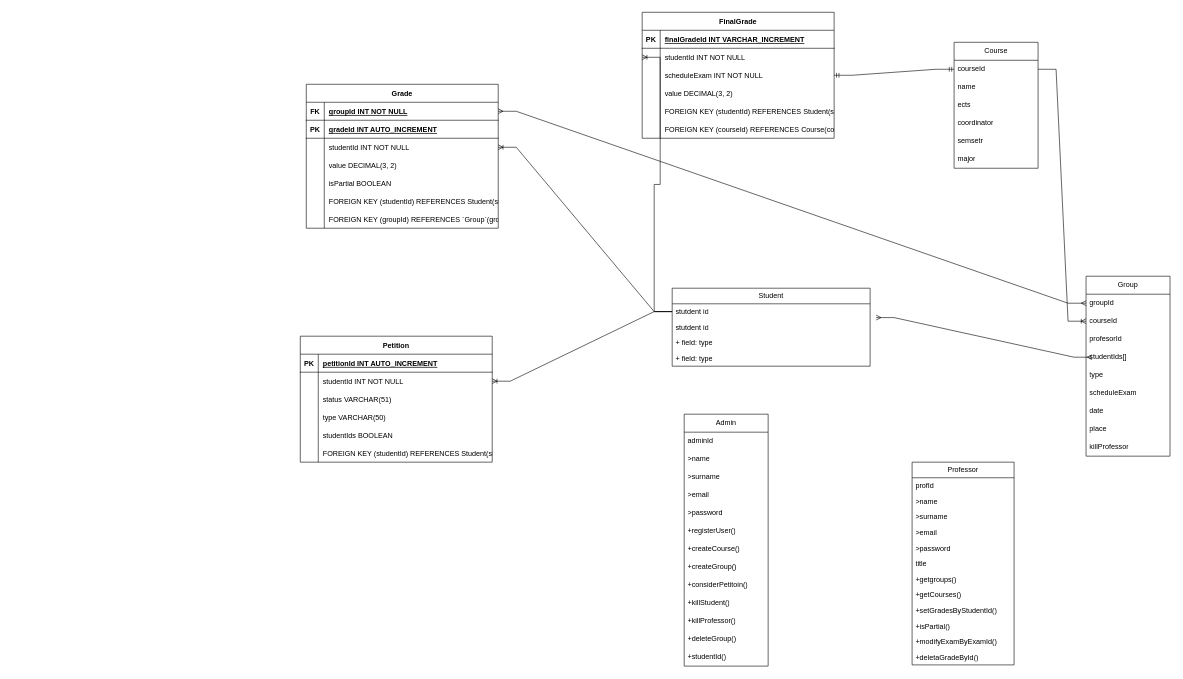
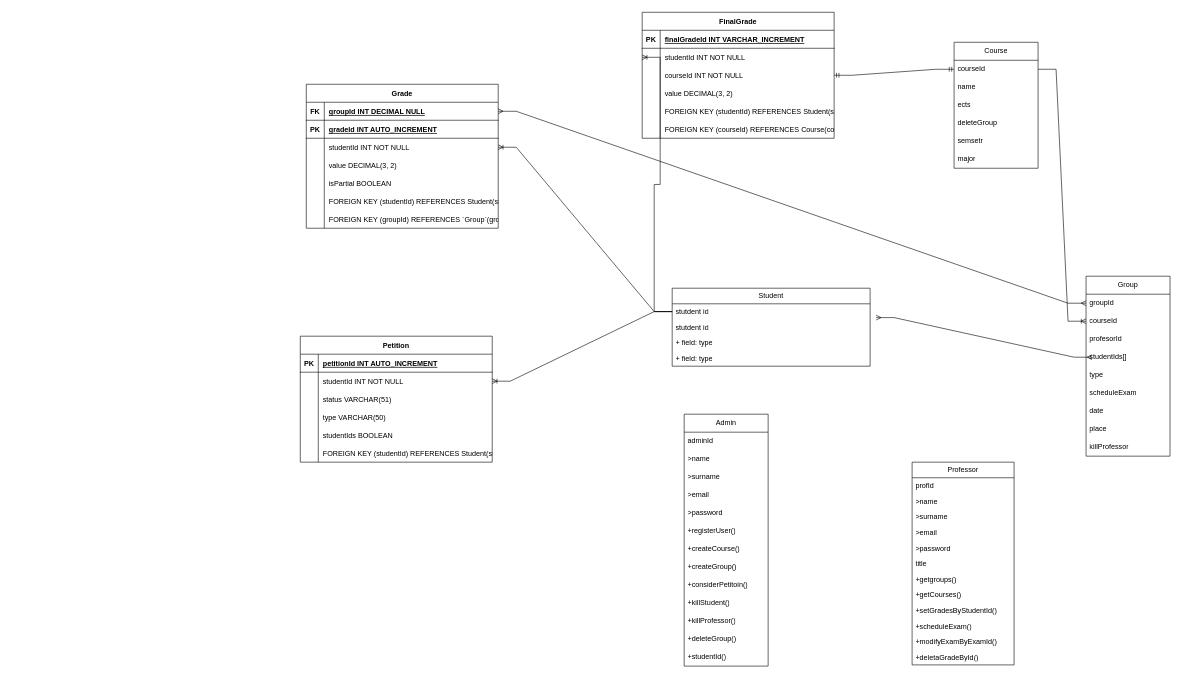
node "scheduleExam INT NOT NULL": label "scheduleExam INT NOT NULL" -> "courseId INT NOT NULL"
node "groupId INT NOT NULL": label "groupId INT NOT NULL" -> "groupId INT DECIMAL NULL"
node "coordinator": label "coordinator" -> "deleteGroup"
node "+isPartial()": label "+isPartial()" -> "+scheduleExam()"
